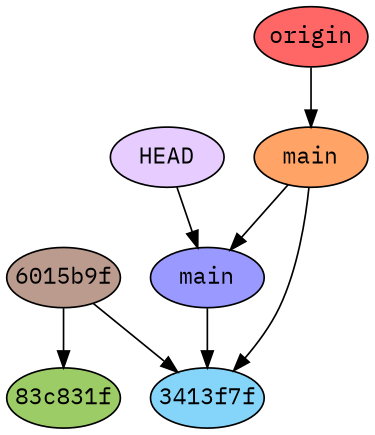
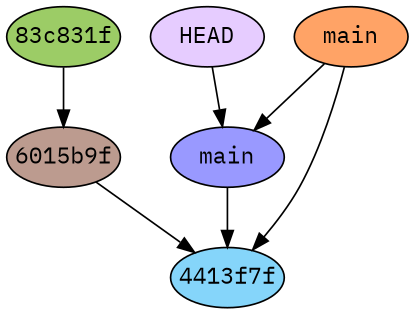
node "origin": removed
edge "6015b9f" -> "83c831f": reversed
node "3413f7f": label "3413f7f" -> "4413f7f"
